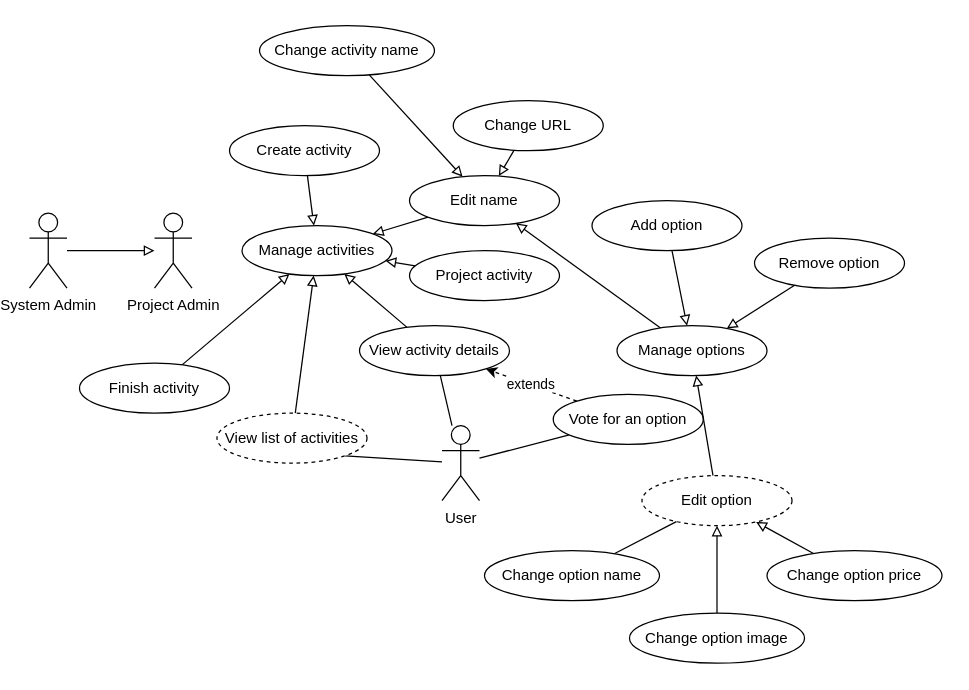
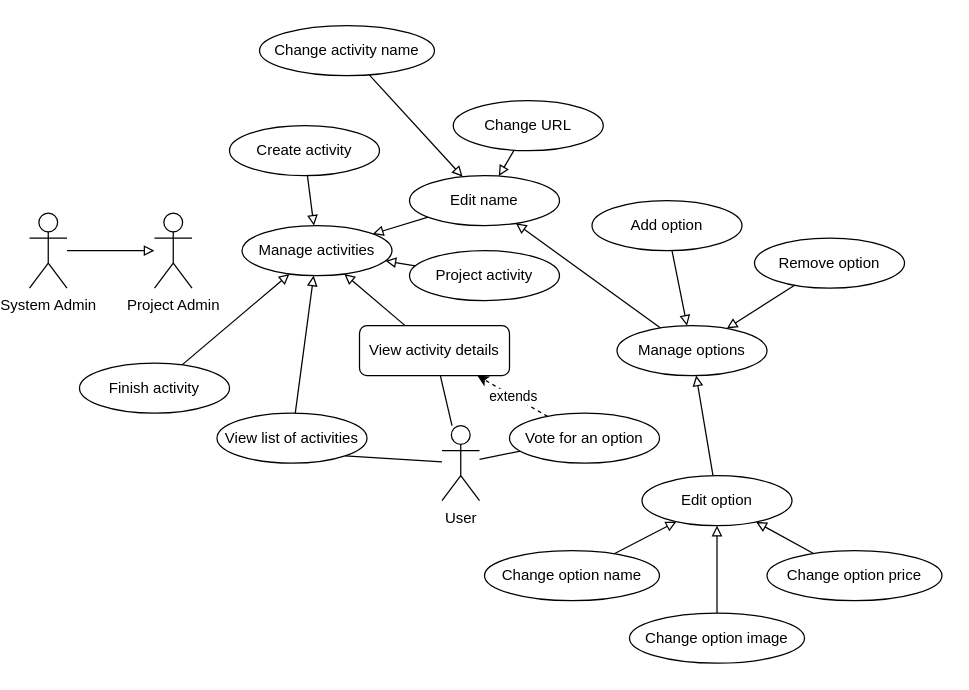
node "View activity details": shape ellipse -> rounded rectangle
node "Vote for an option": moved (628, 419) -> (584, 438)
node "View list of activities": style dashed -> solid
node "Edit option": style dashed -> solid
edge "Edit option" -- "Change option name": arrowhead none -> block
